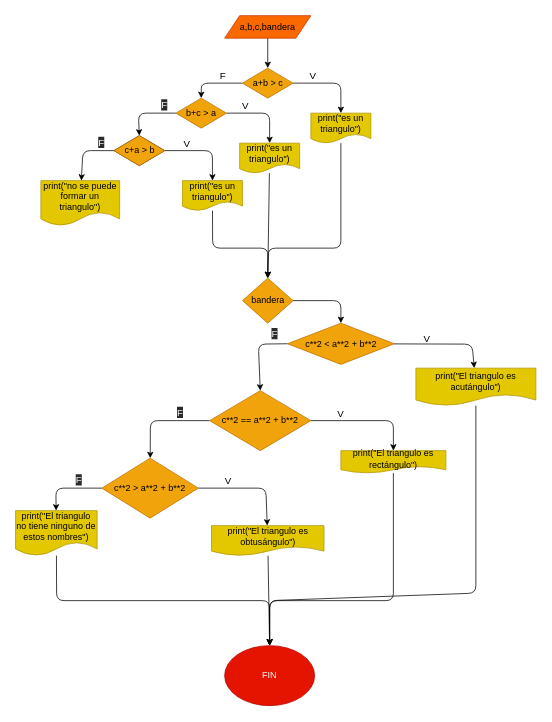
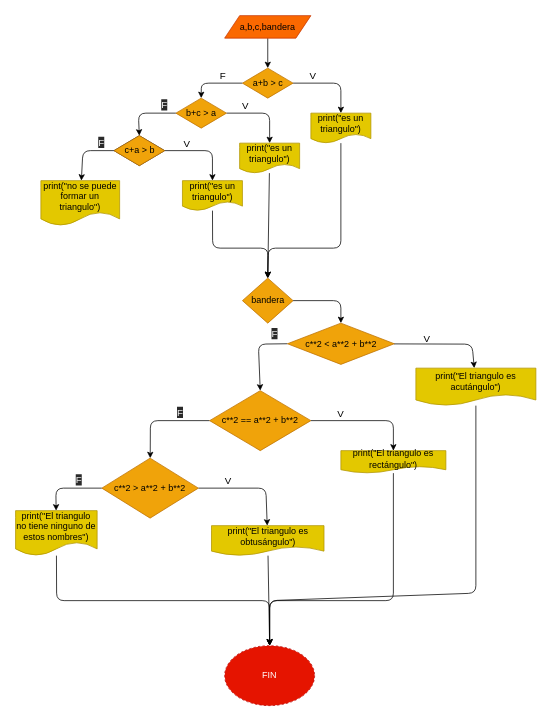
node "FIN": style solid -> dashed
